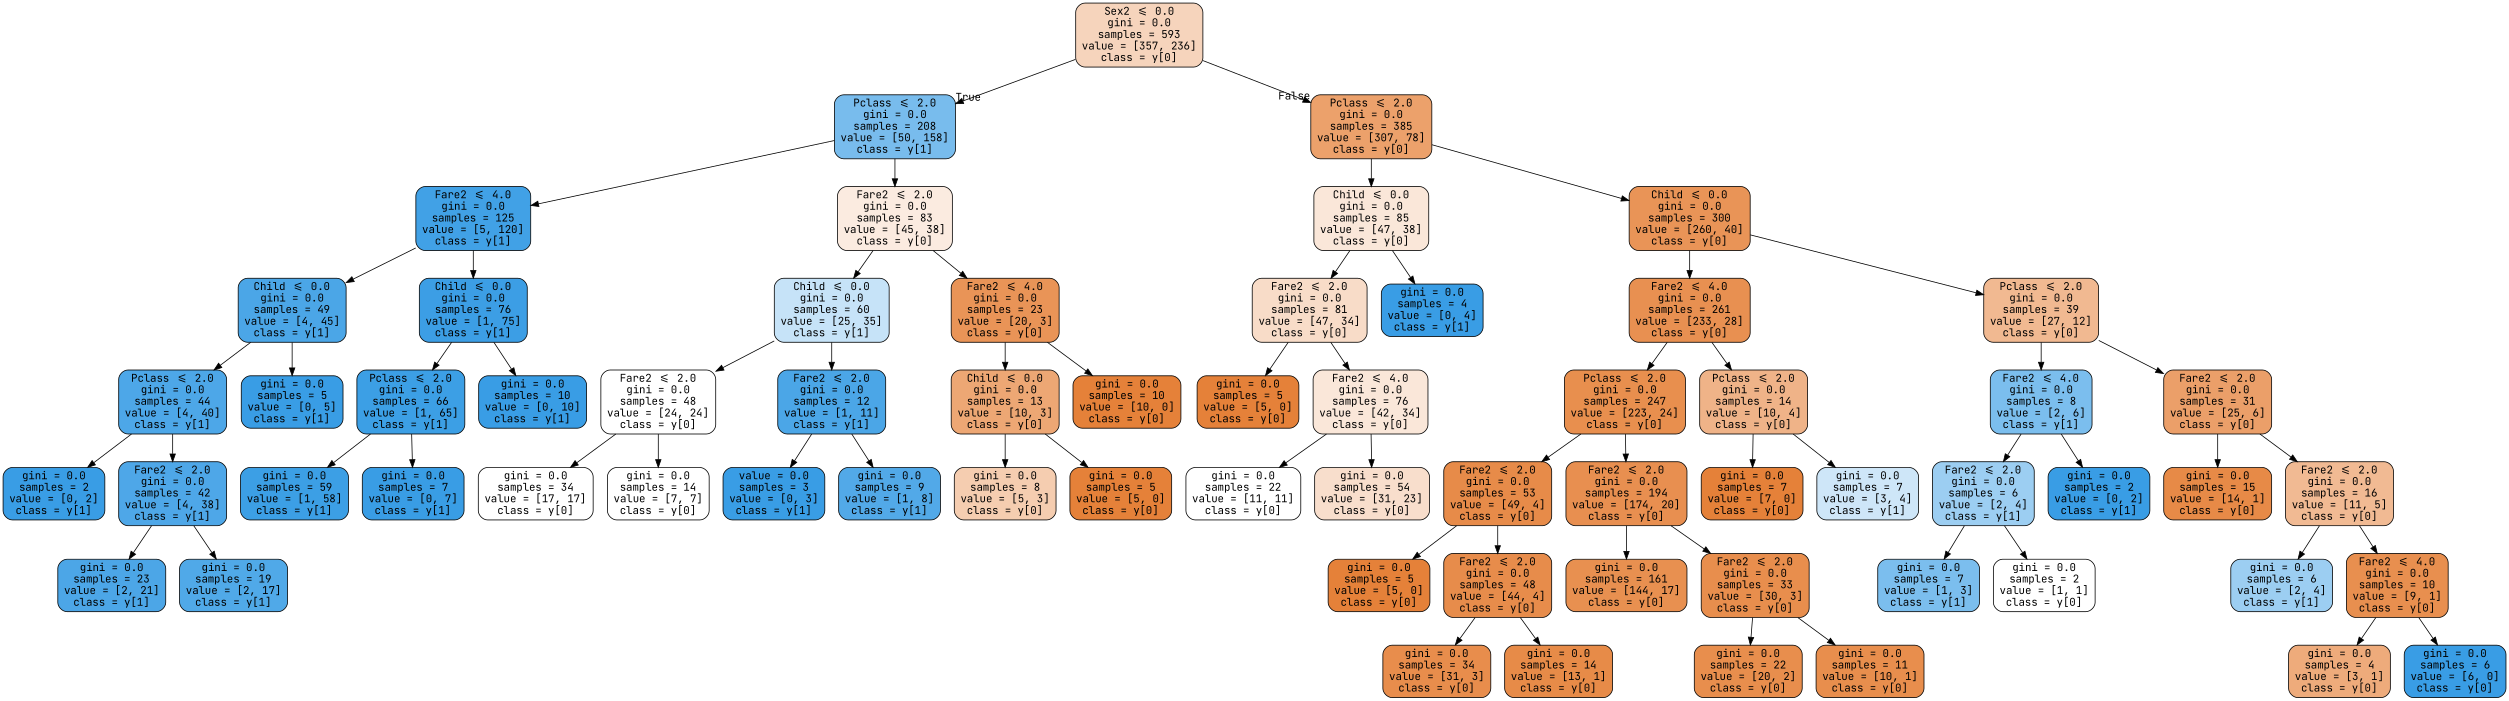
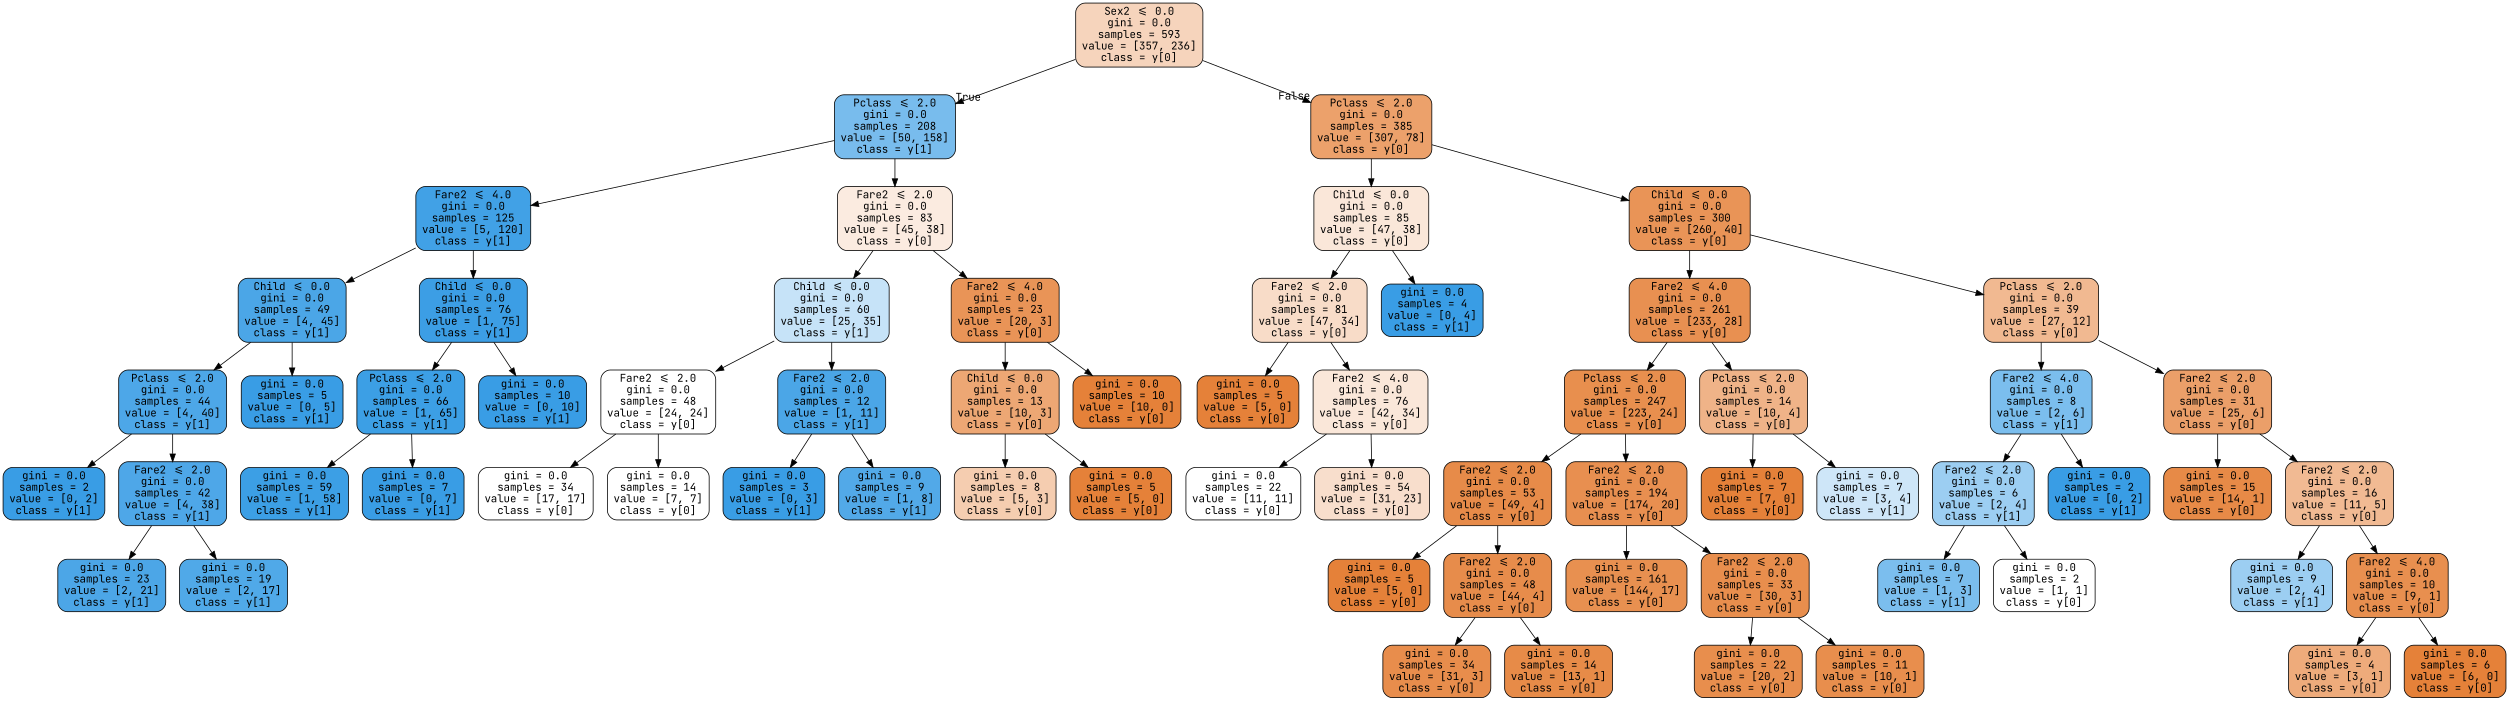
node "value = 0.0 samples = 3 value = [0, 3] class = y[1]": label "value = 0.0 samples = 3 value = [0, 3] class = y[1]" -> "gini = 0.0 samples = 3 value = [0, 3] class = y[1]"
node "gini = 0.0 samples = 6 value = [2, 4] class = y[1]": label "gini = 0.0 samples = 6 value = [2, 4] class = y[1]" -> "gini = 0.0 samples = 9 value = [2, 4] class = y[1]"
node "gini = 0.0 samples = 6 value = [6, 0] class = y[0]": fillcolor #399de5 -> #e58139
